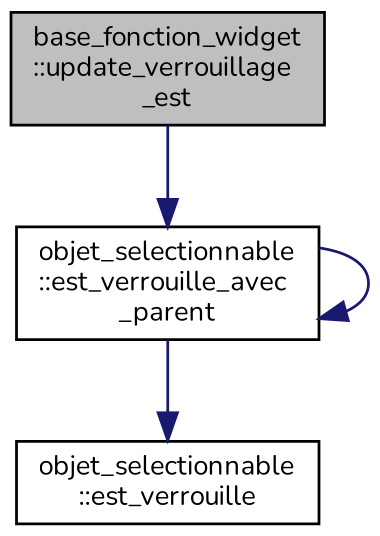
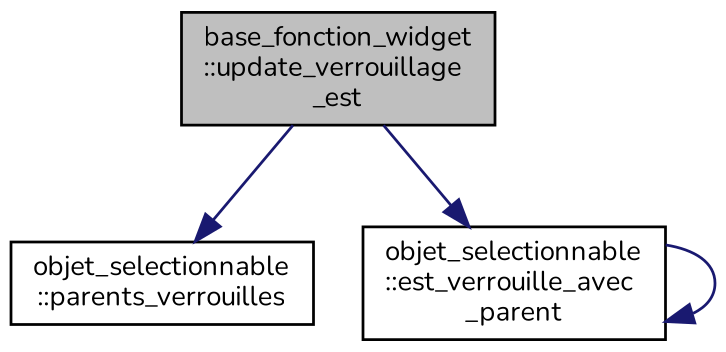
node "objet_selectionnable ::parents_verrouilles": added
node "objet_selectionnable ::est_verrouille": removed
